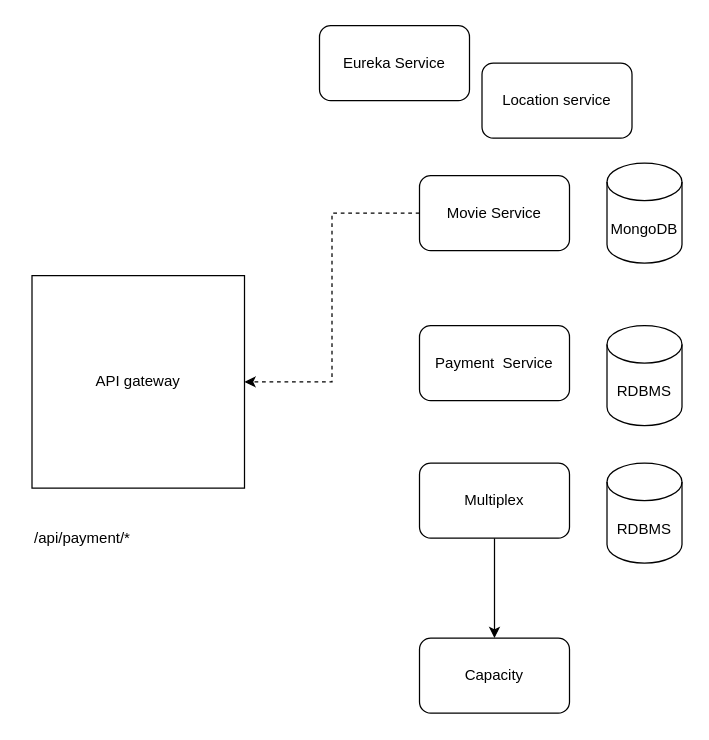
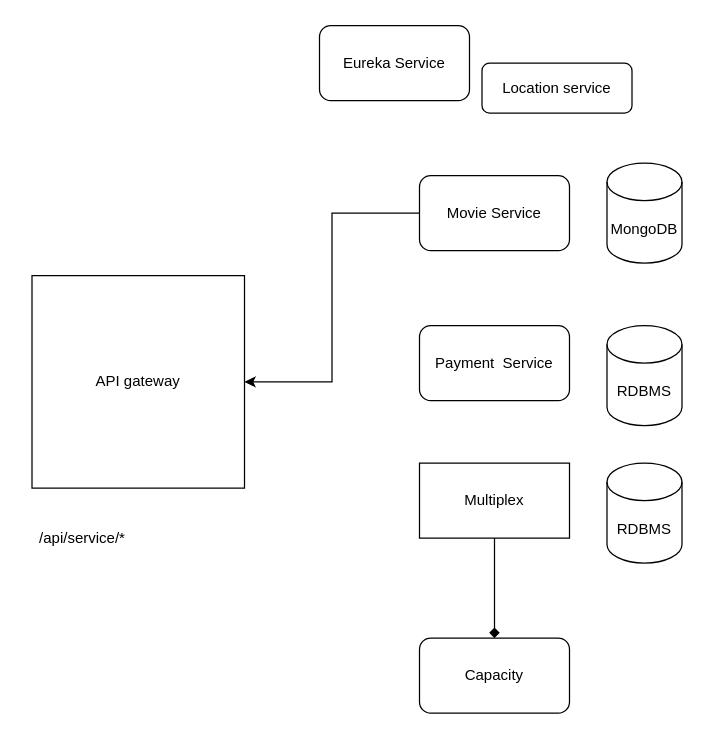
node "Location service": size 150x75 -> 150x50
edge "Movie Service" -> "API gateway": style dashed -> solid
node "Multiplex": shape rounded rectangle -> rectangle
node "/api/payment/*": label "/api/payment/*" -> "/api/service/*"
edge "Multiplex" -> "Capacity": arrowhead classic -> diamond
